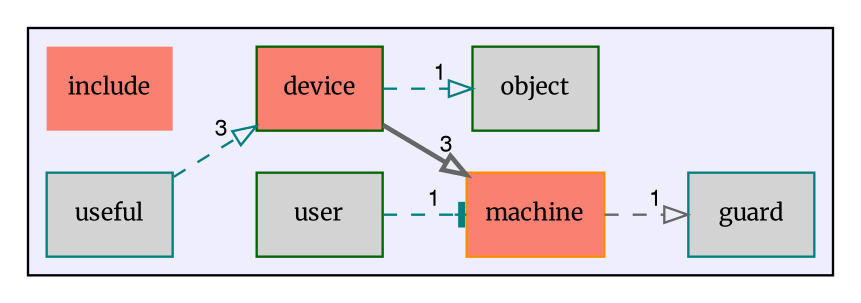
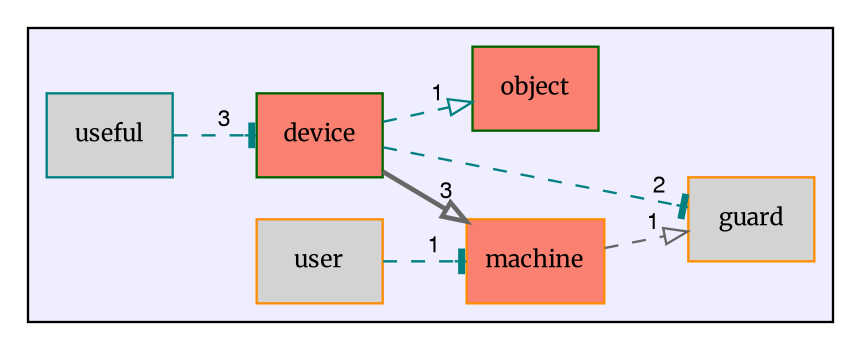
node "include": removed
node "object": fillcolor lightgrey -> salmon
edge "useful" -> "device": arrowhead onormal -> tee
edge "device" -> "guard": added
node "user": color darkgreen -> darkorange
node "guard": color teal -> darkorange
